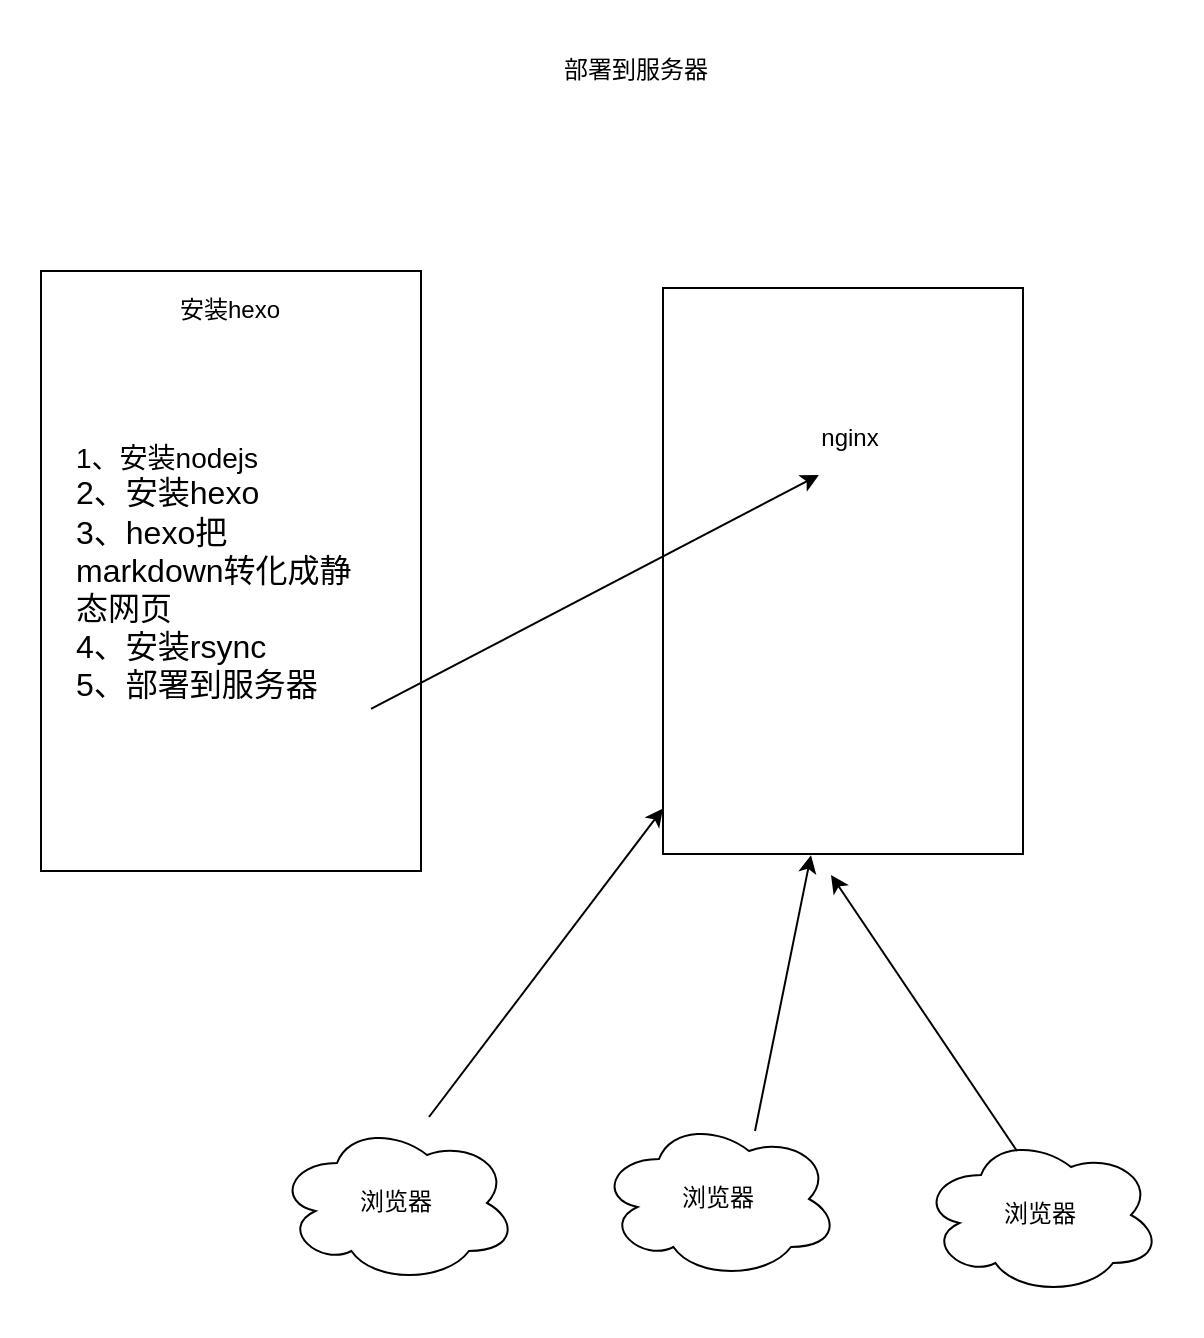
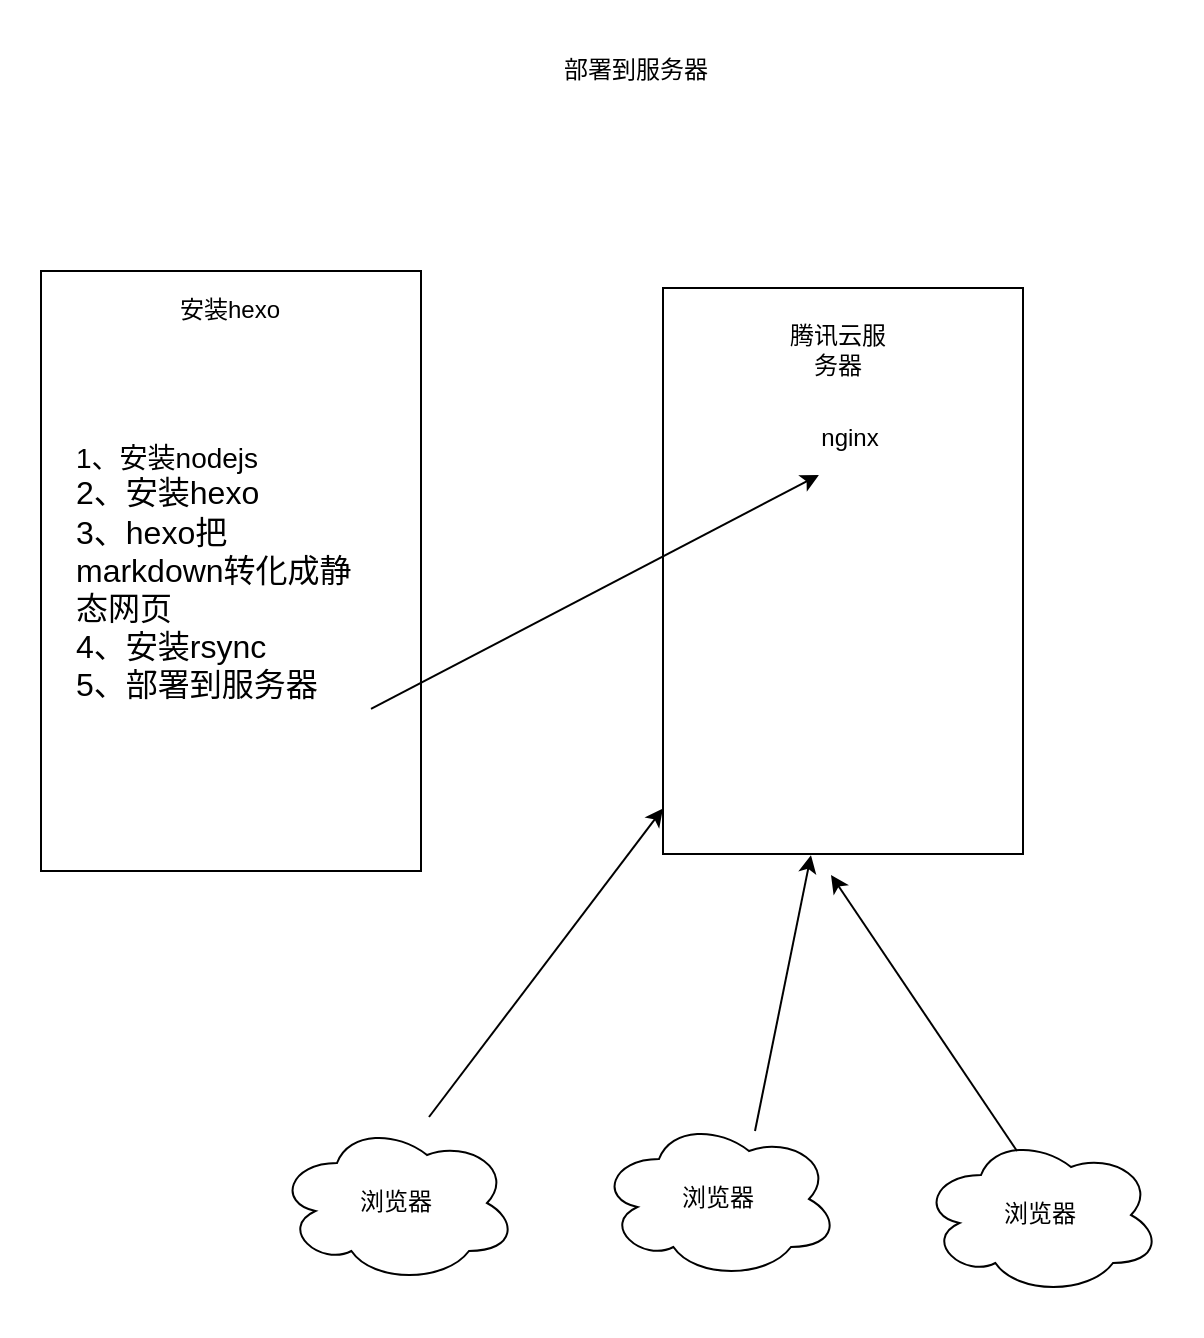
node "腾讯云服务器": added
